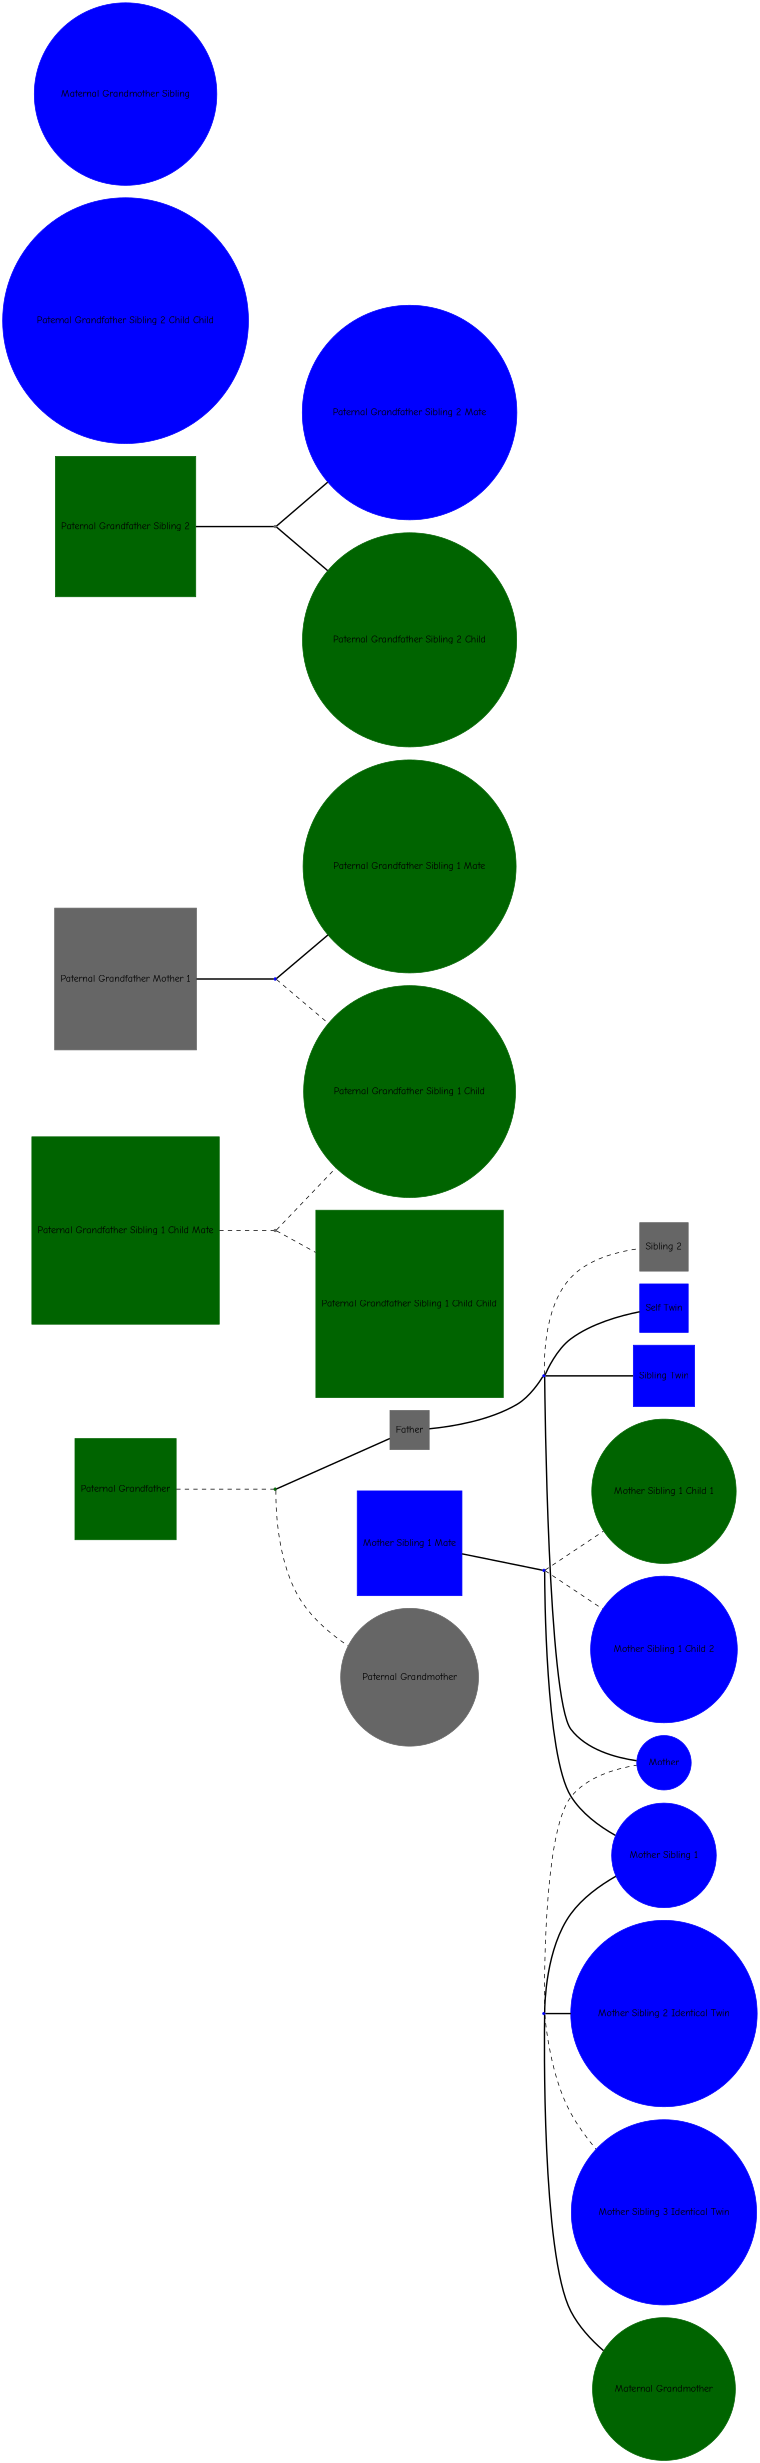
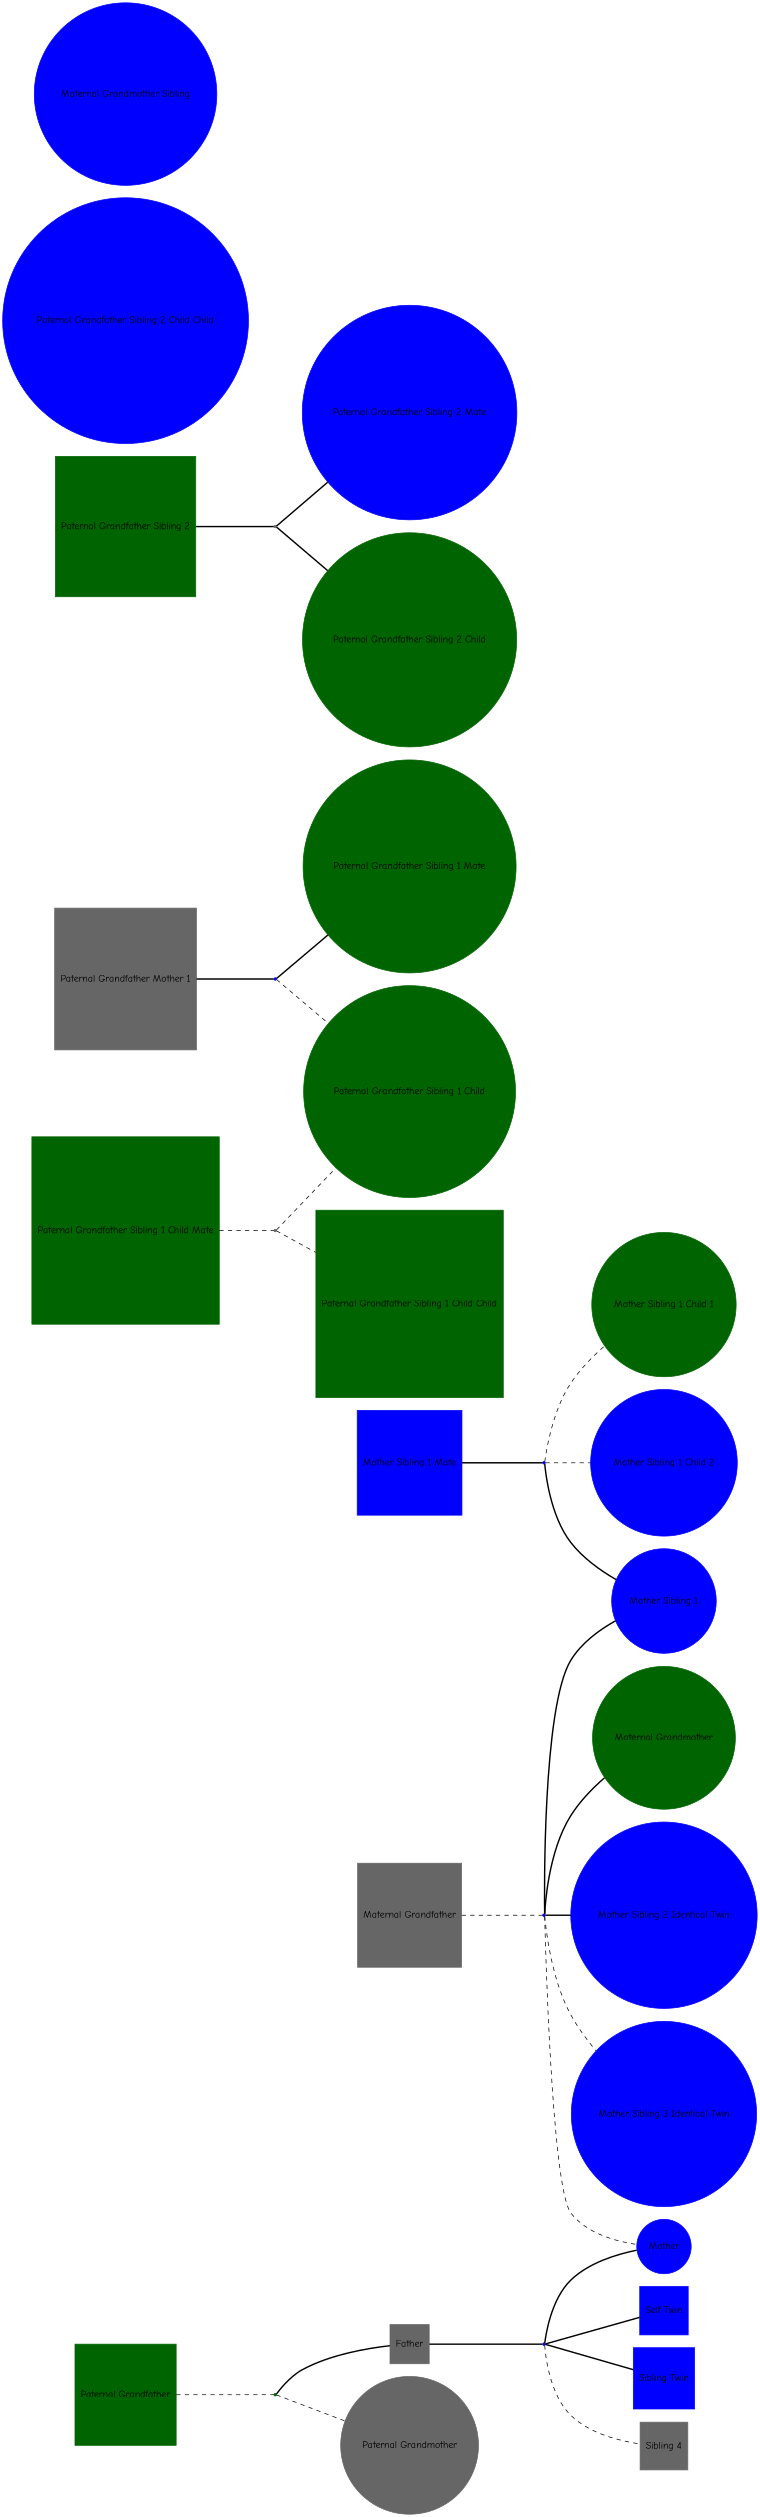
node "Sibling 2": label "Sibling 2" -> "Sibling 4"
node "Maternal Grandfather": added
